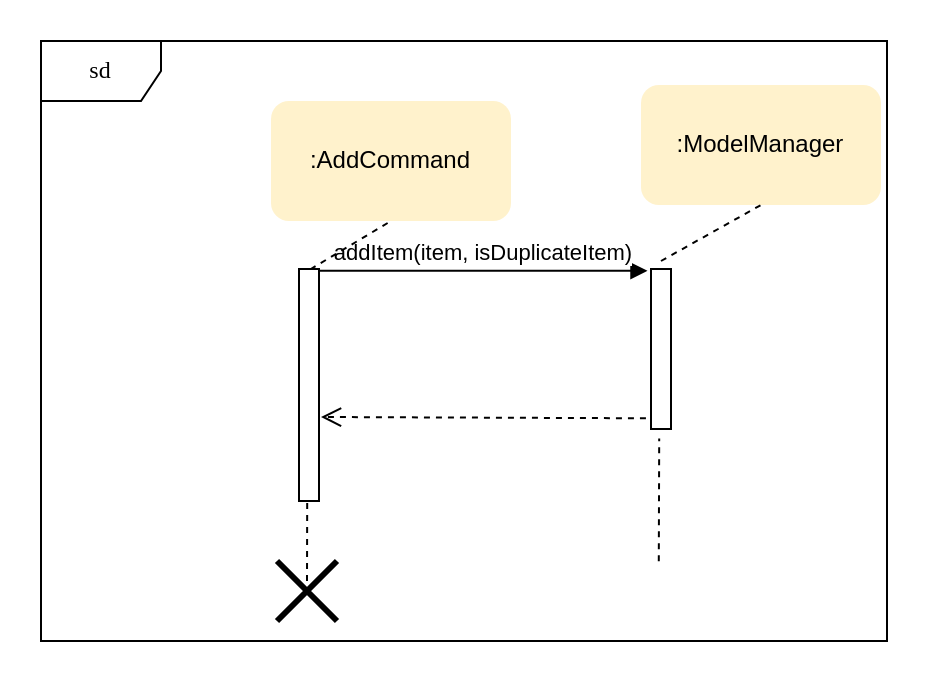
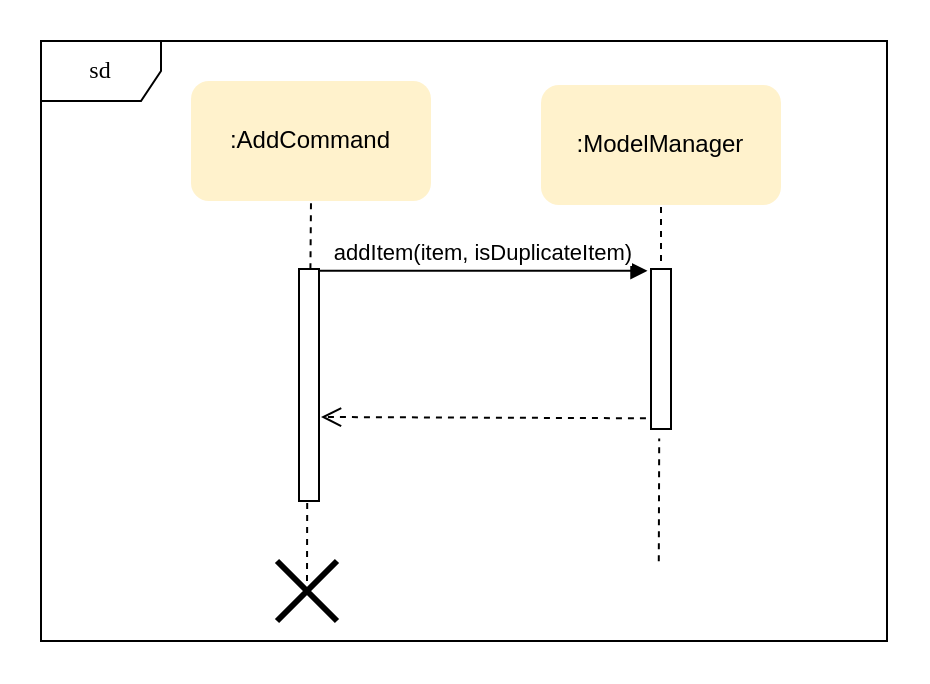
node ":ModelManager": moved (761, 145) -> (661, 145)
node ":AddCommand": moved (391, 161) -> (311, 141)
